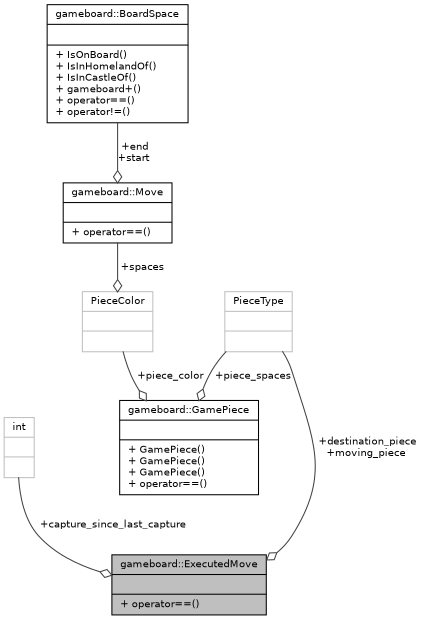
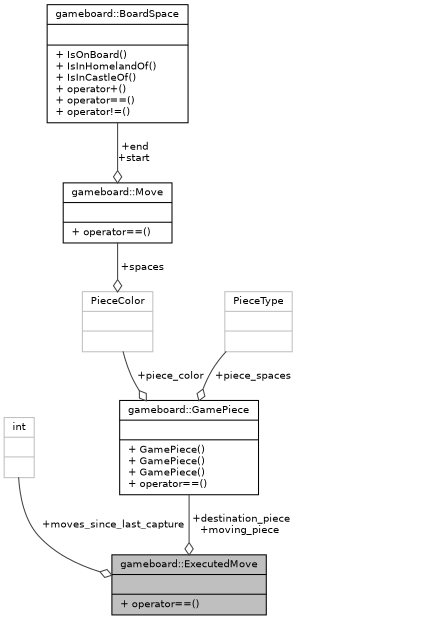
node "gameboard::BoardSpace": text "+ gameboard+()" -> "+ operator+()"
edge "PieceType" -> "gameboard::ExecutedMove": now "gameboard::GamePiece" -> "gameboard::ExecutedMove"
edge "int" -> "gameboard::ExecutedMove": label " +capture_since_last_capture" -> " +moves_since_last_capture"
